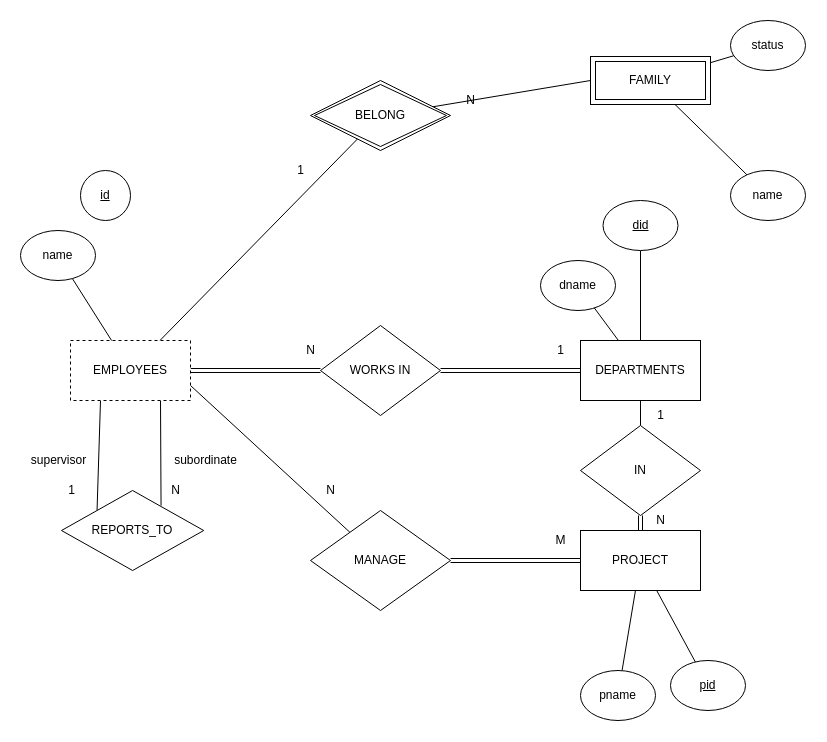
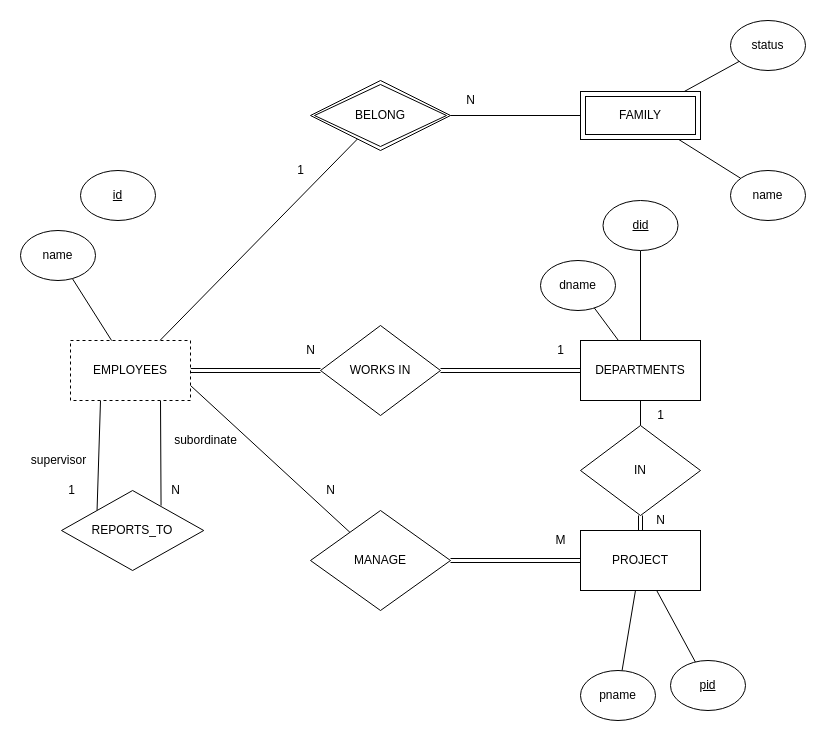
node "FAMILY": moved (651, 81) -> (641, 116)
node "id": size 50x50 -> 75x50
node "subordinate": moved (206, 461) -> (206, 441)
